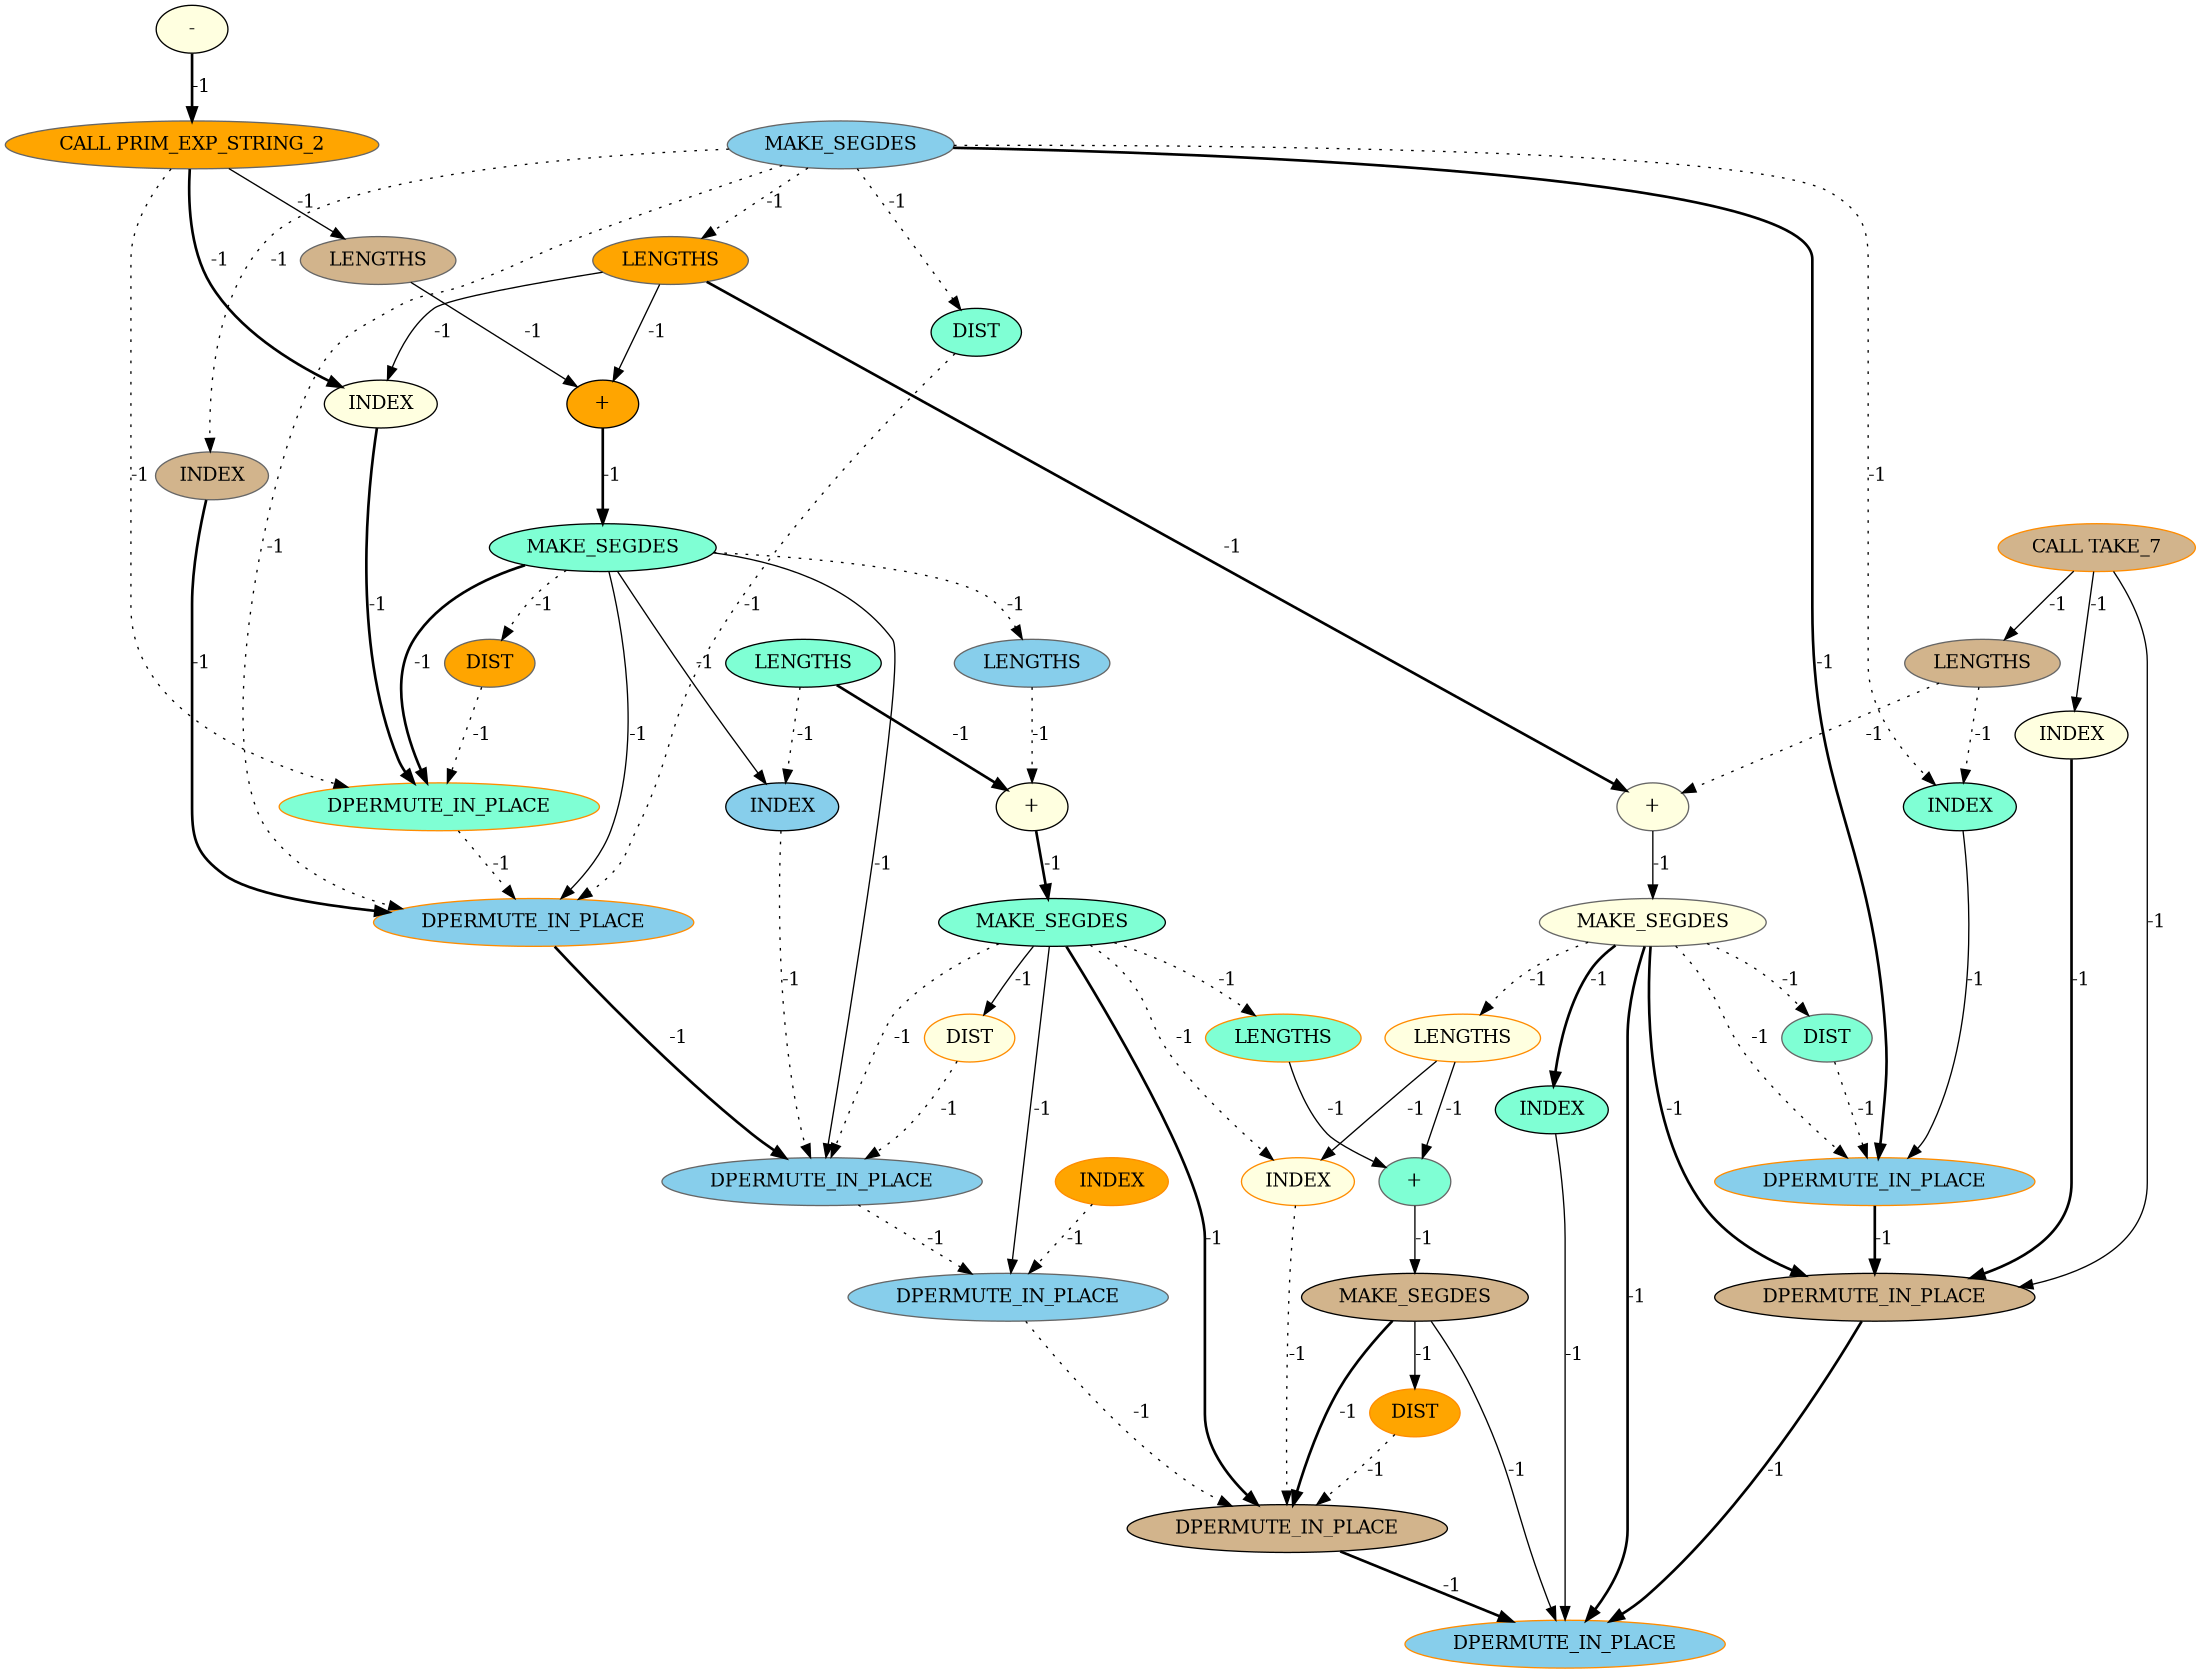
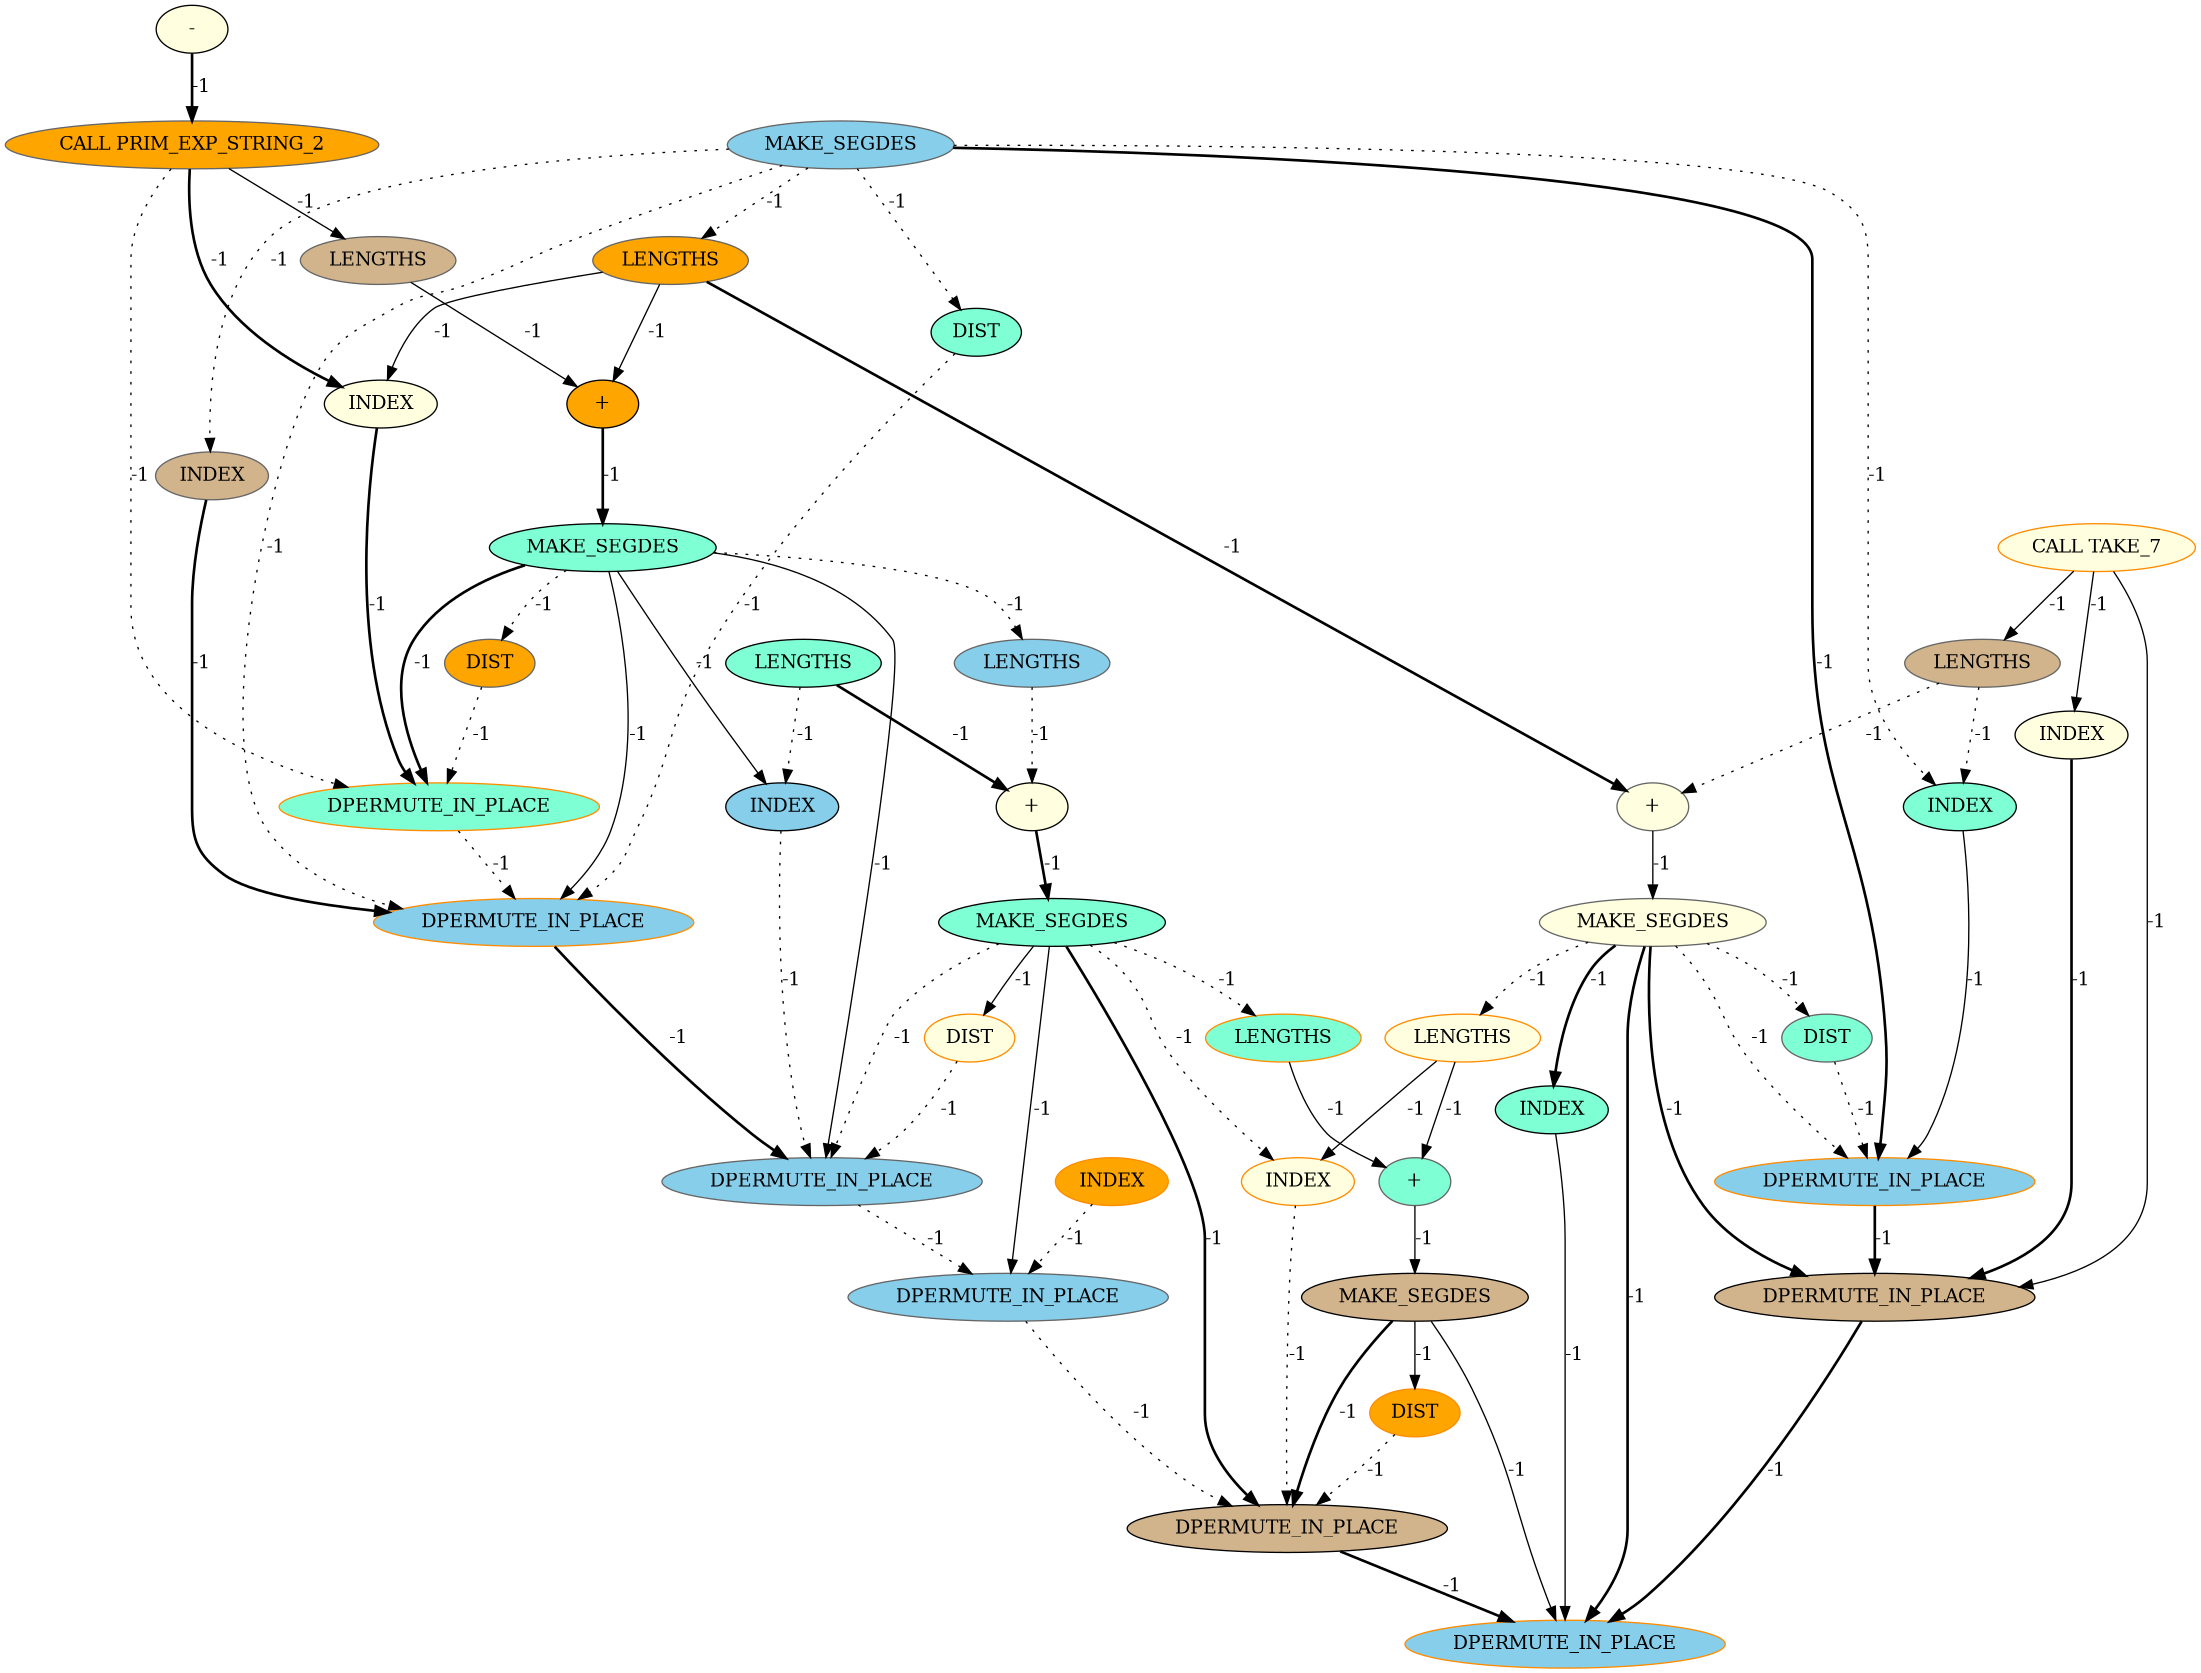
node "CALL TAKE_7": fillcolor tan -> lightyellow
